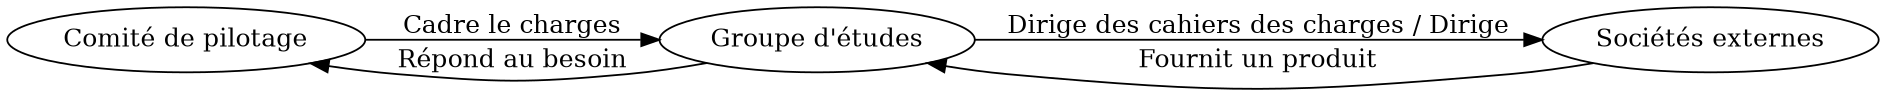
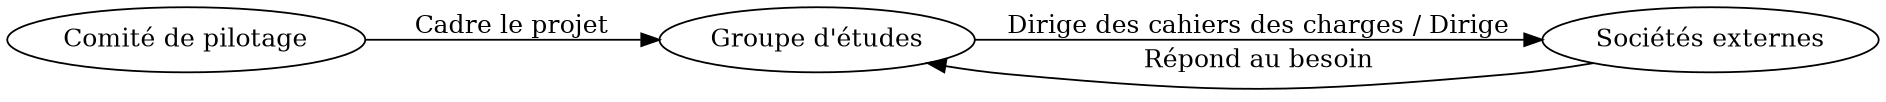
edge "Comité de pilotage" -> "Groupe d'études": label "Cadre le charges" -> "Cadre le projet"
edge "Sociétés externes" -> "Groupe d'études": label "Fournit un produit" -> "Répond au besoin"
edge "Groupe d'études" -> "Comité de pilotage": removed, label "Répond au besoin"
